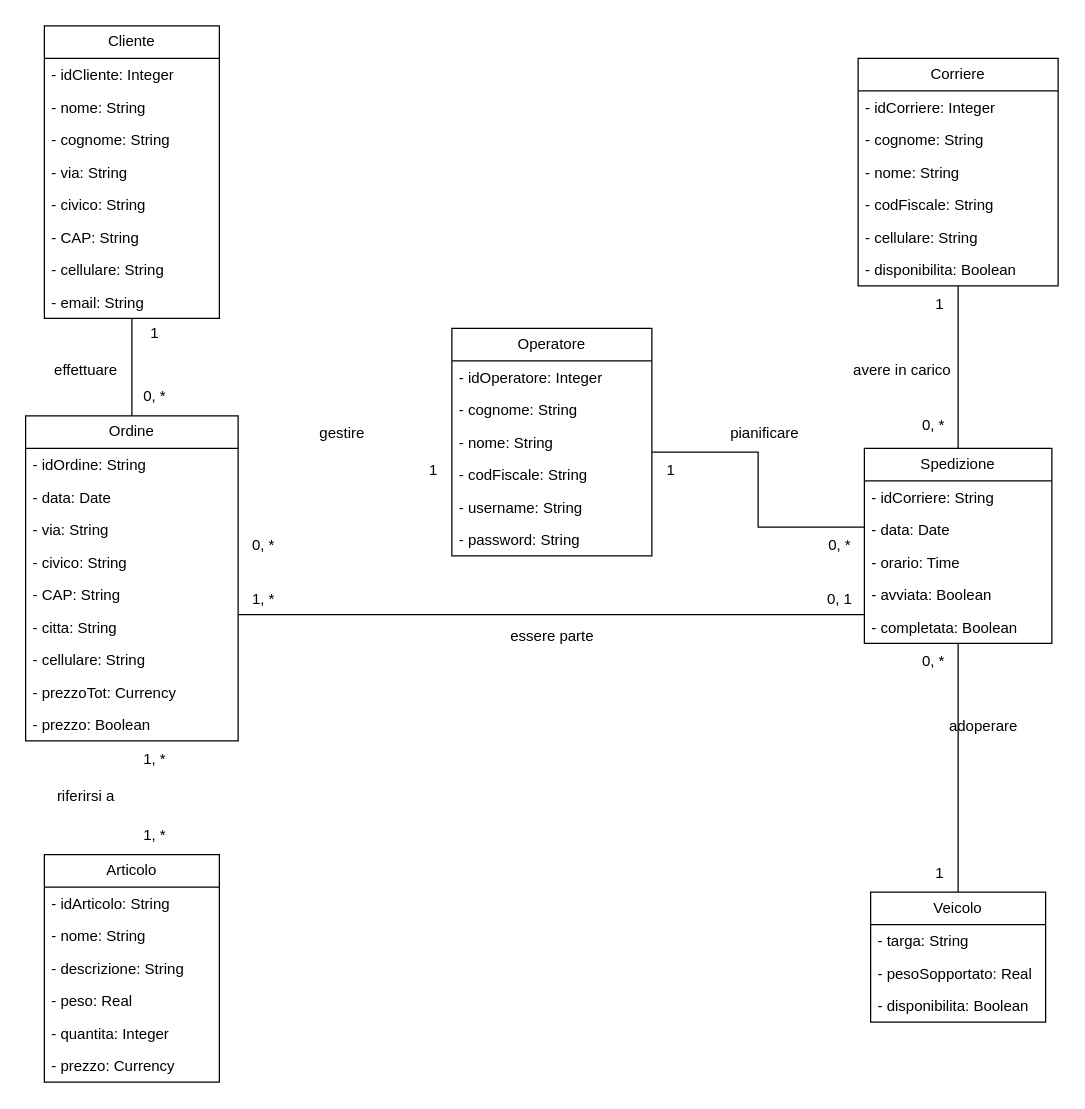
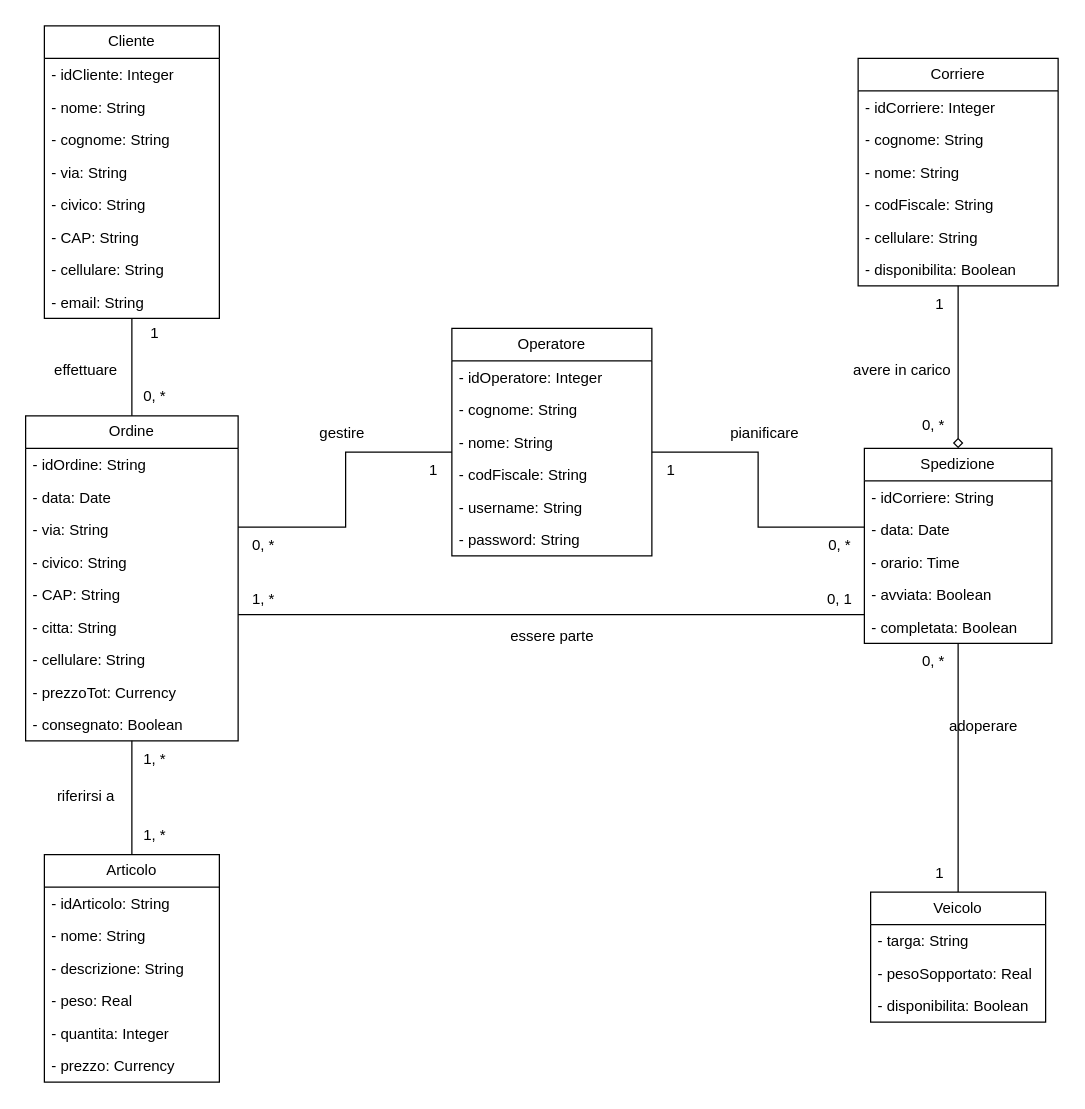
edge "Corriere" -- "Spedizione": arrowhead none -> diamond
edge "Operatore" -- "Ordine": added
node "- prezzo: Boolean": label "- prezzo: Boolean" -> "- consegnato: Boolean"
edge "Ordine" -- "Articolo": added
